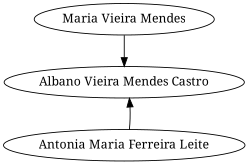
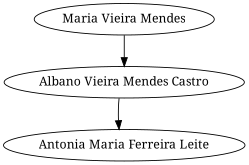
edge "Antonia Maria Ferreira Leite" -> "Albano Vieira Mendes Castro": reversed
